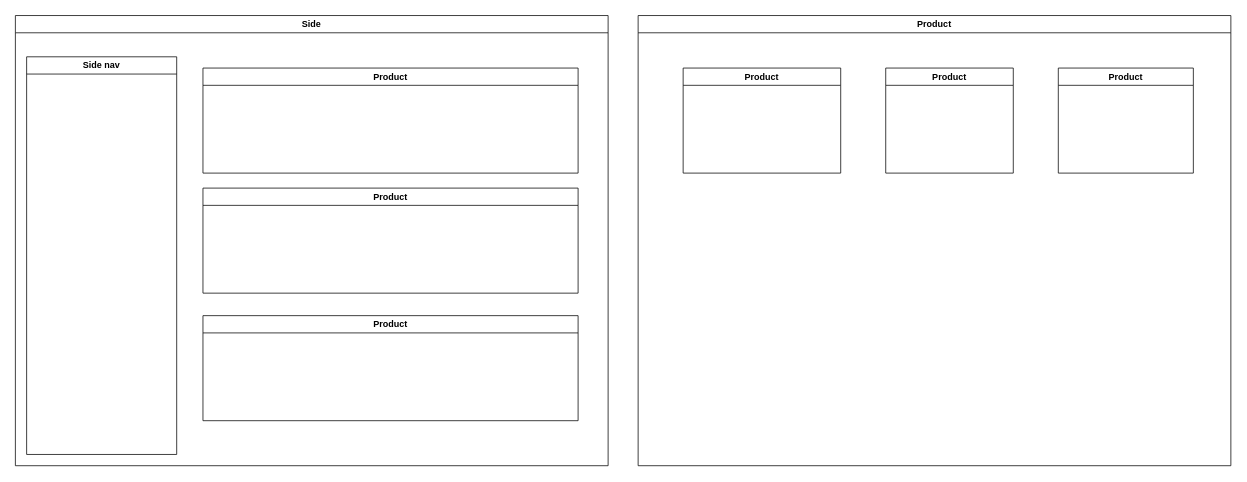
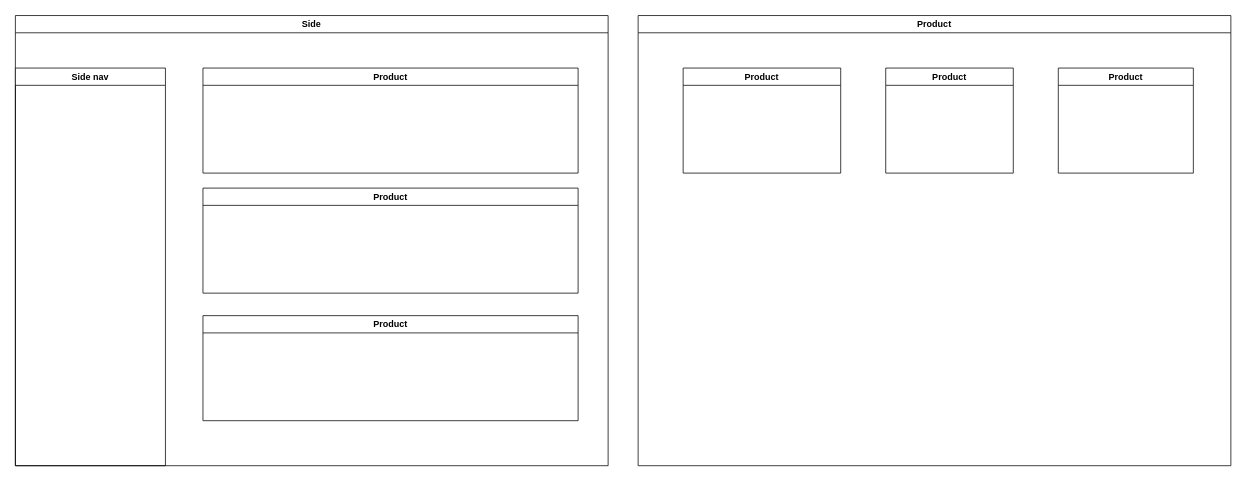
node "Side nav": moved (102, 255) -> (90, 267)
